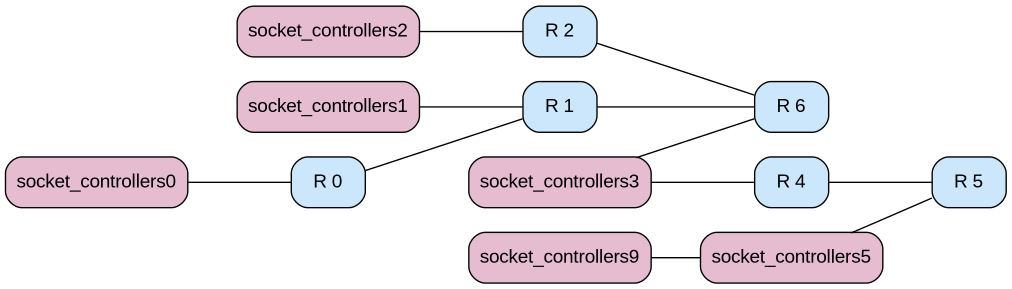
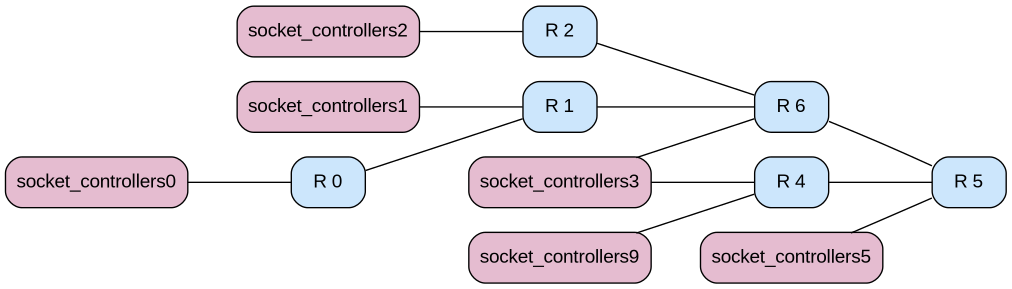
edge "R 6" -- "R 5": added
edge "socket_controllers9" -- "socket_controllers5": now "socket_controllers9" -- "R 4"
